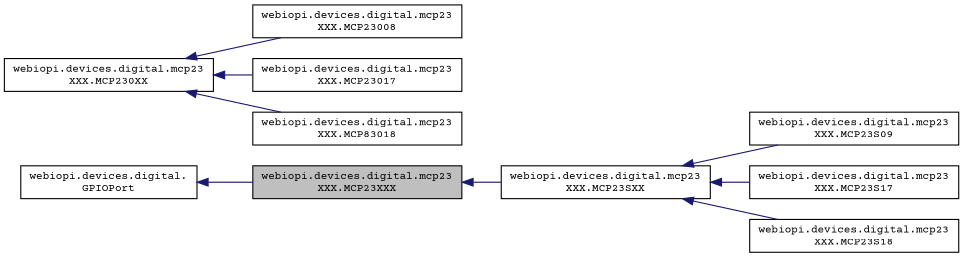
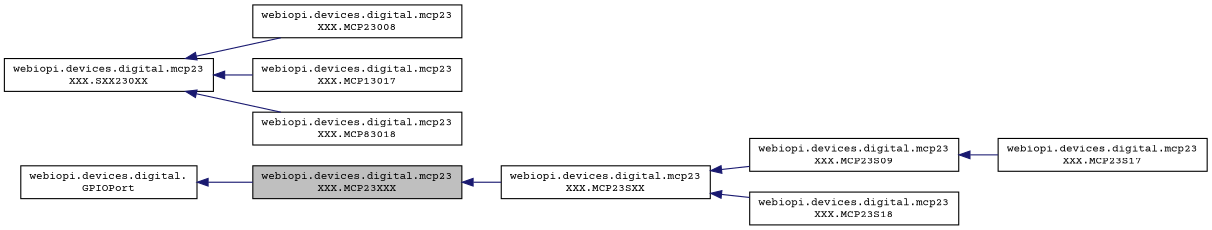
node "webiopi.devices.digital.mcp23 XXX.MCP230XX": label "webiopi.devices.digital.mcp23 XXX.MCP230XX" -> "webiopi.devices.digital.mcp23 XXX.SXX230XX"
node "webiopi.devices.digital.mcp23 XXX.MCP23017": label "webiopi.devices.digital.mcp23 XXX.MCP23017" -> "webiopi.devices.digital.mcp23 XXX.MCP13017"
edge "webiopi.devices.digital.mcp23 XXX.MCP23S17" -> "webiopi.devices.digital.mcp23 XXX.MCP23SXX": now "webiopi.devices.digital.mcp23 XXX.MCP23S17" -> "webiopi.devices.digital.mcp23 XXX.MCP23S09"
